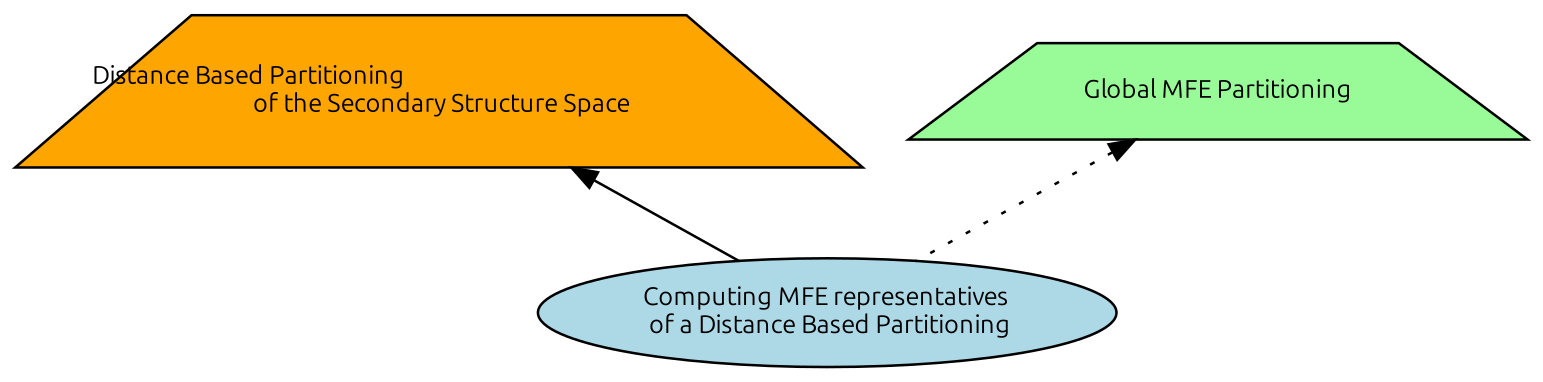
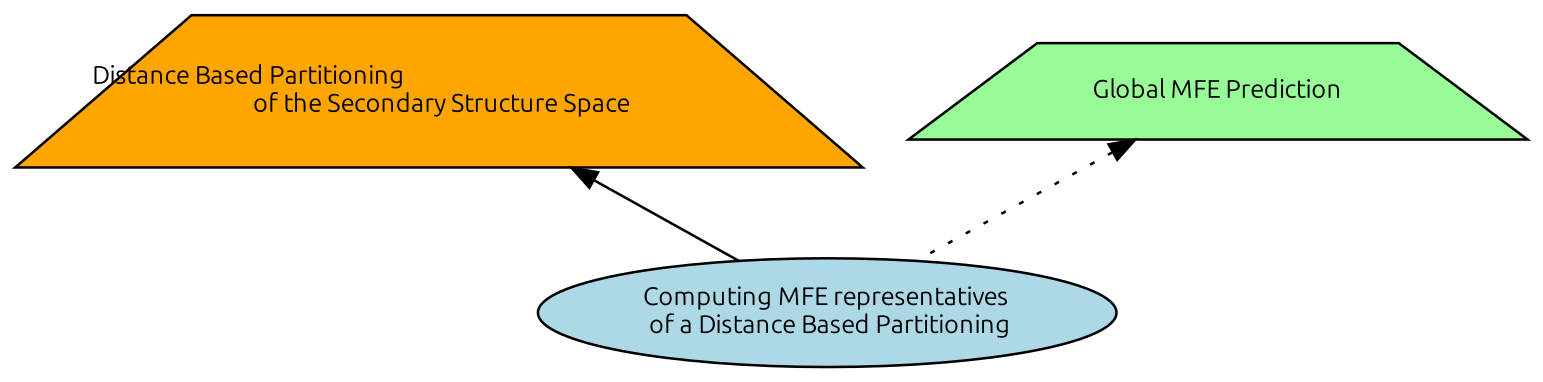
node "Global MFE Partitioning": label "Global MFE Partitioning" -> "Global MFE Prediction"
